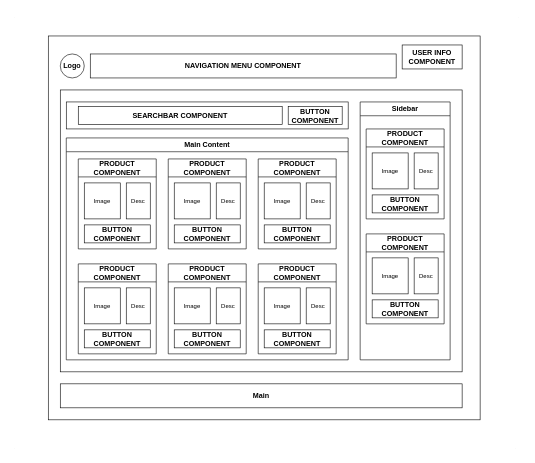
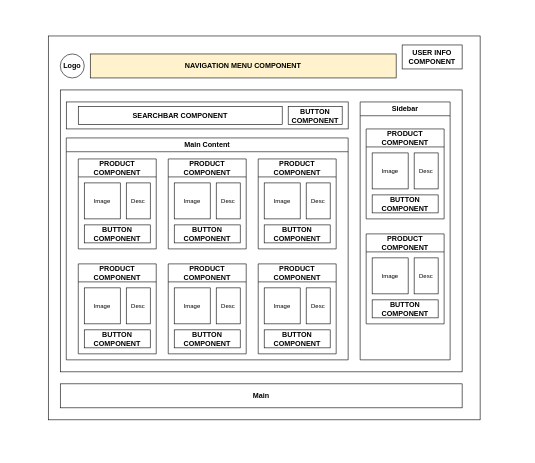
node "NAVIGATION MENU COMPONENT": fillcolor #ffffff -> #fff2cc
